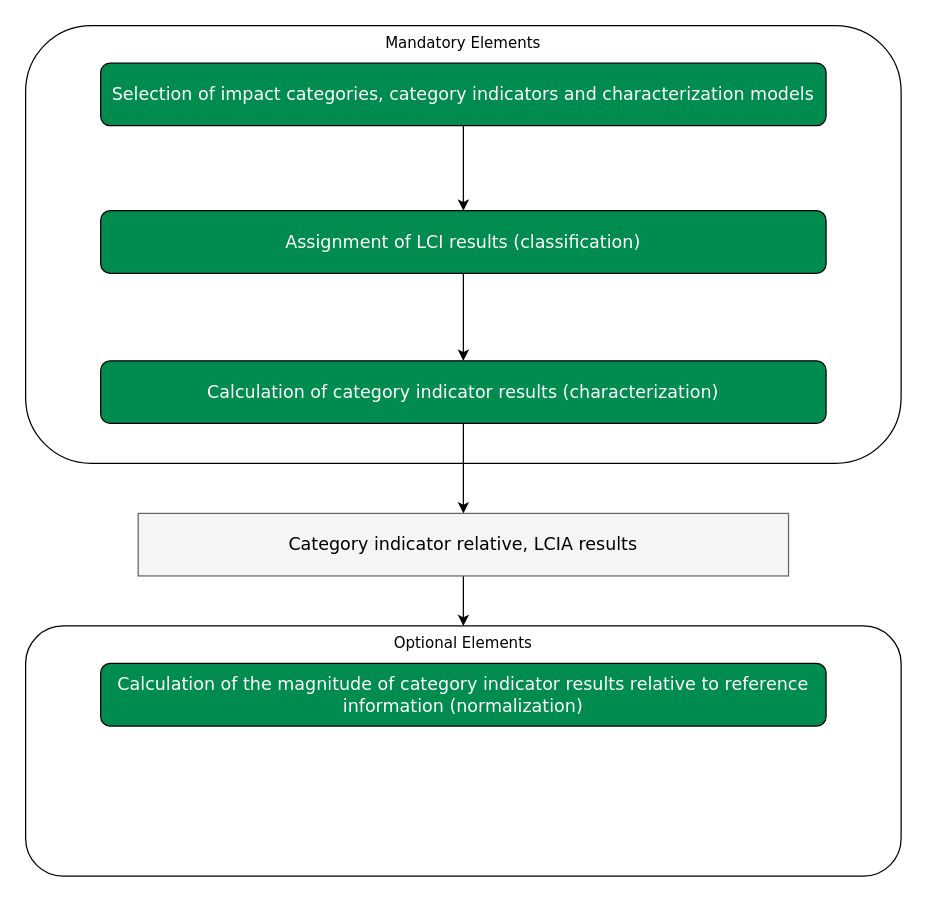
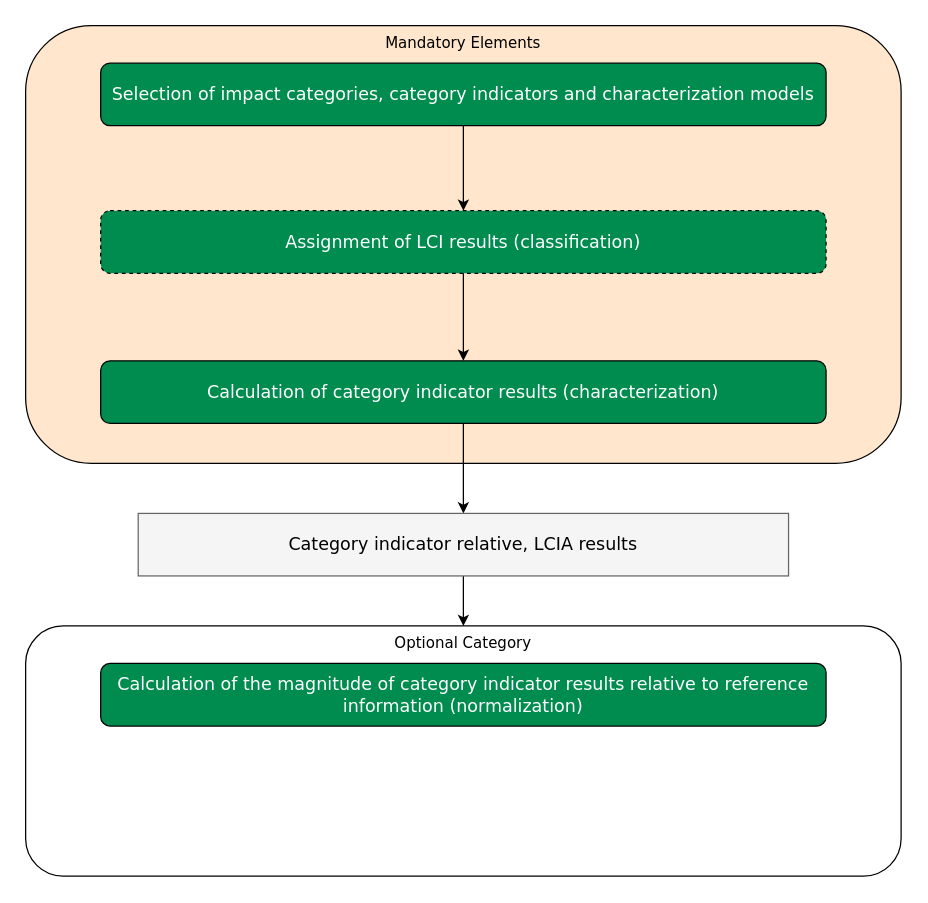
node "Mandatory Elements": fillcolor #ffffff -> #ffe6cc
node "Assignment of LCI results (classification)": style solid -> dashed
node "Optional Elements": label "Optional Elements" -> "Optional Category"
